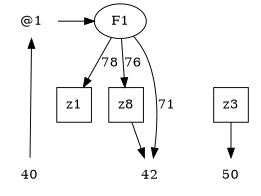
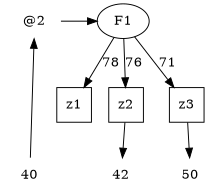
node "@1": label "@1" -> "@2"
edge "F1" -> "42": now "F1" -> "z3"
node "z8": label "z8" -> "z2"
